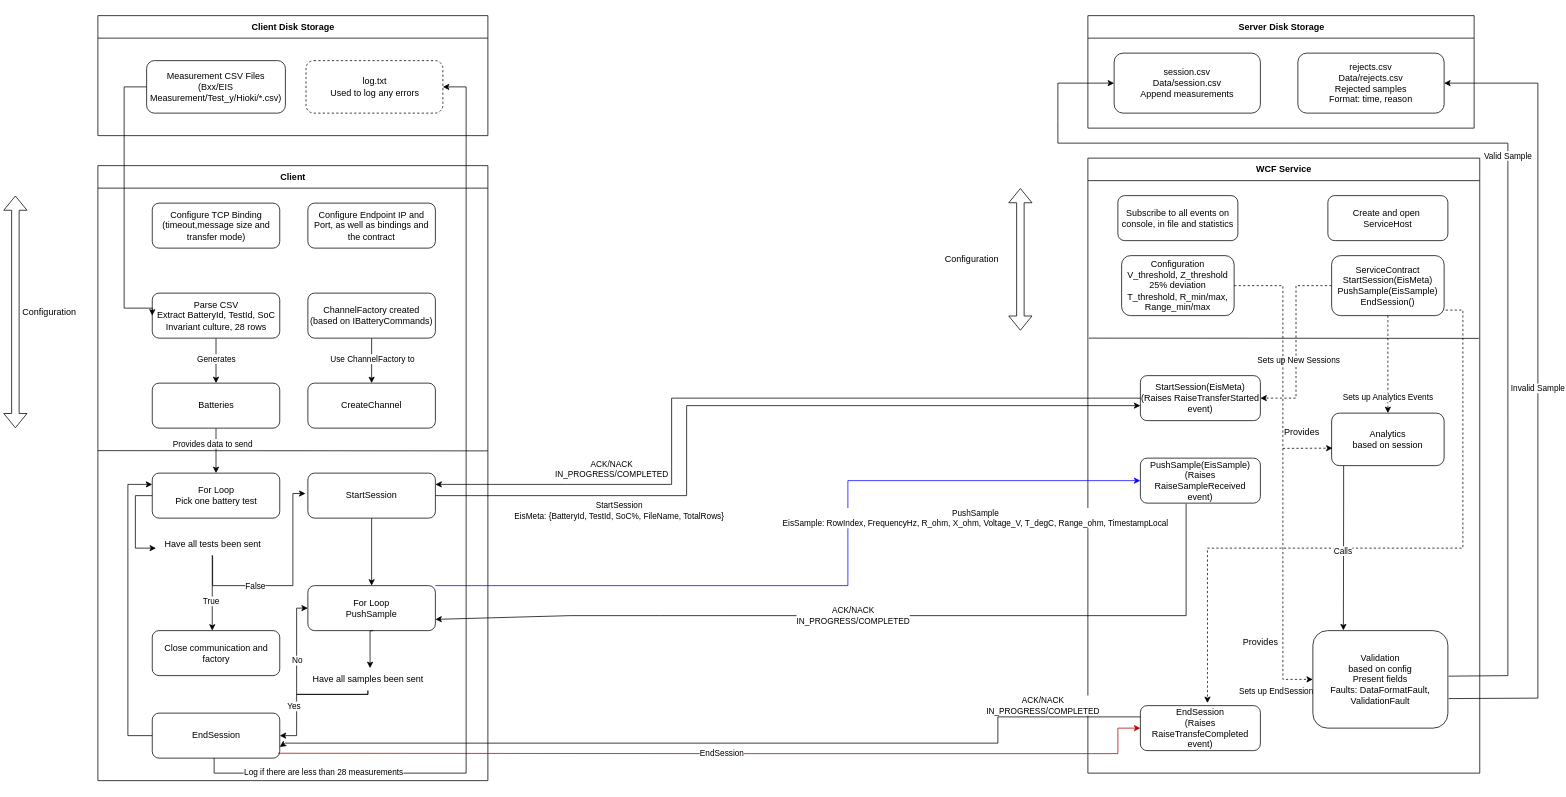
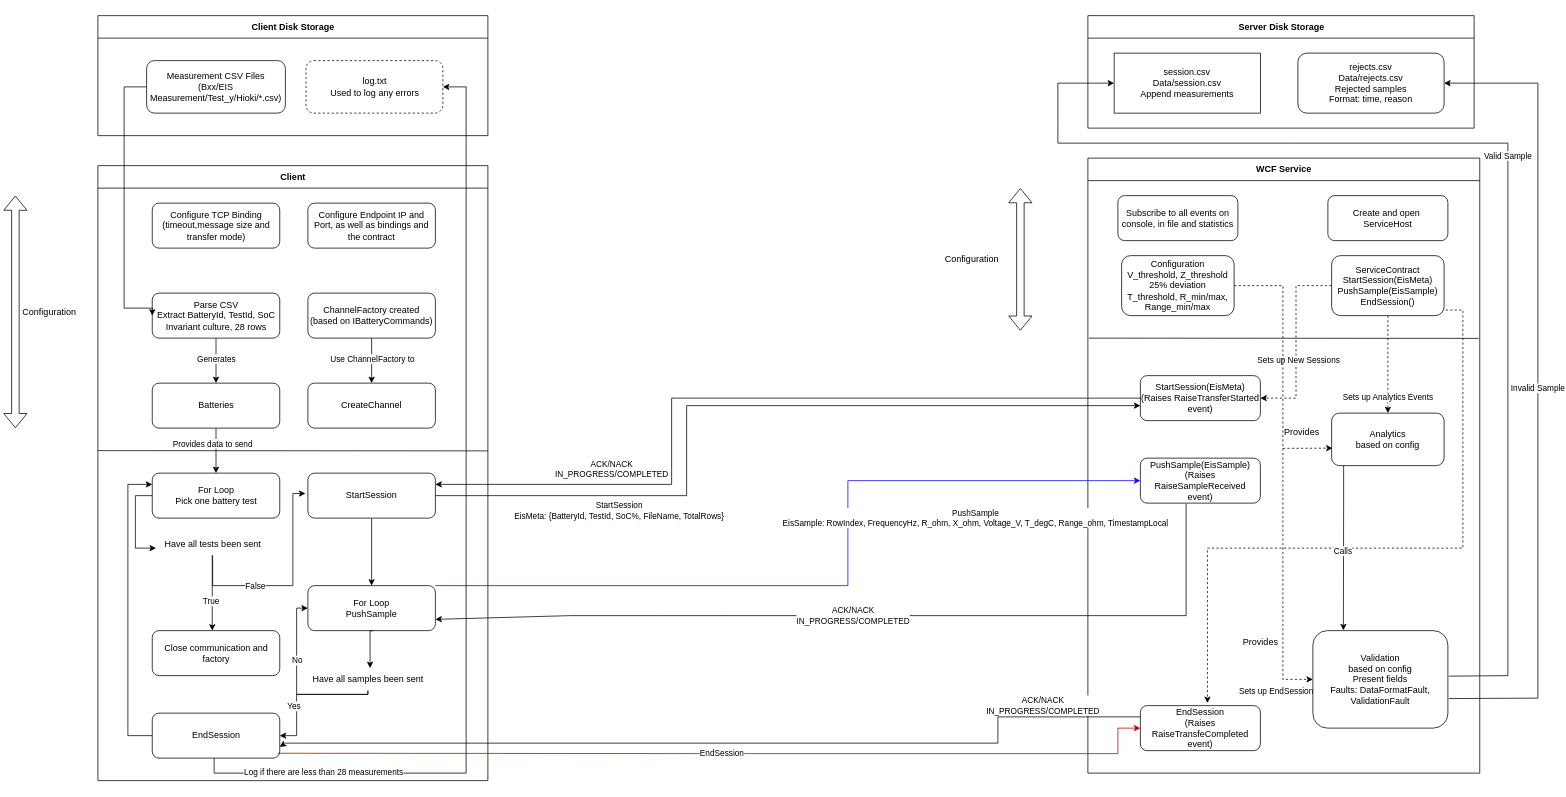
node "session.csv Data/session.csv Append measurements": shape rounded rectangle -> rectangle
node "Analytics based on session": label "Analytics based on session" -> "Analytics based on config"
